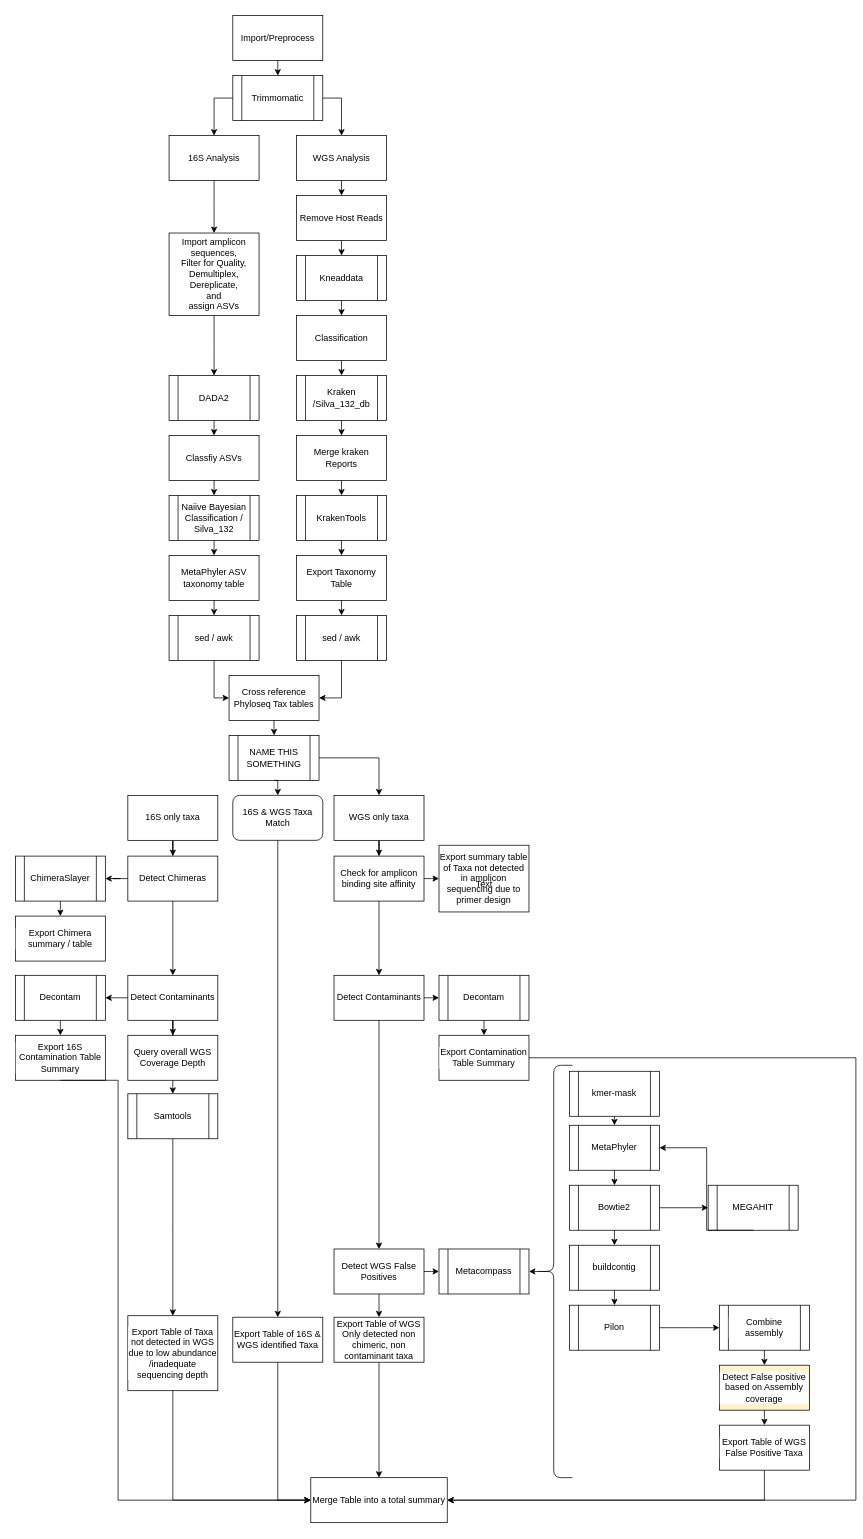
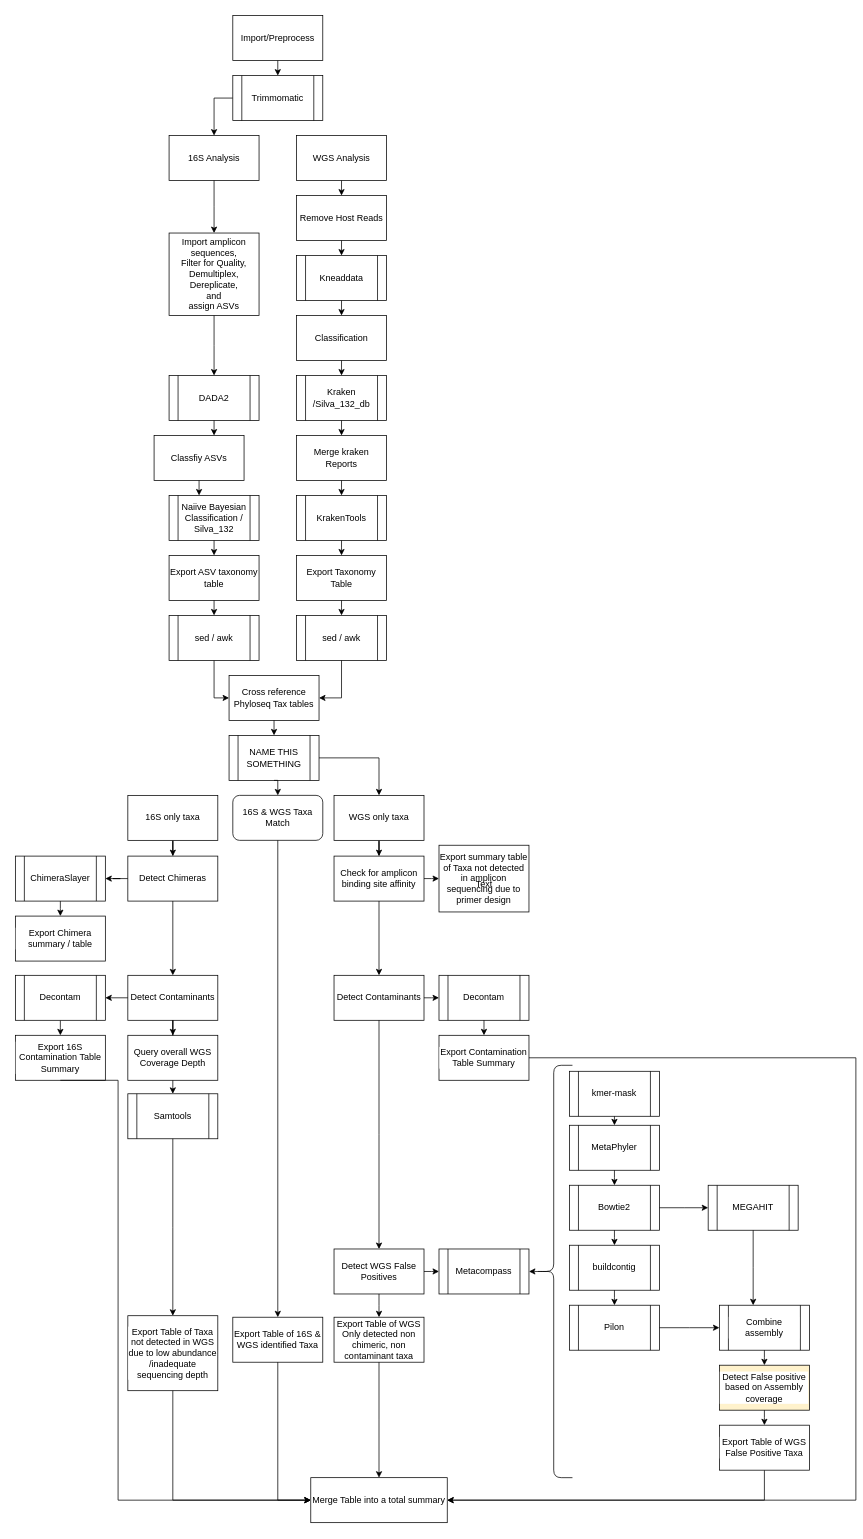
edge "Trimmomatic" -> "WGS Analysis": removed
node "Classfiy ASVs": moved (214, 458) -> (199, 458)
node "MetaPhyler ASV taxonomy table": label "MetaPhyler ASV taxonomy table" -> "Export ASV taxonomy table"
edge "MEGAHIT" -> "MetaPhyler": now "MEGAHIT" -> "Combine assembly"
